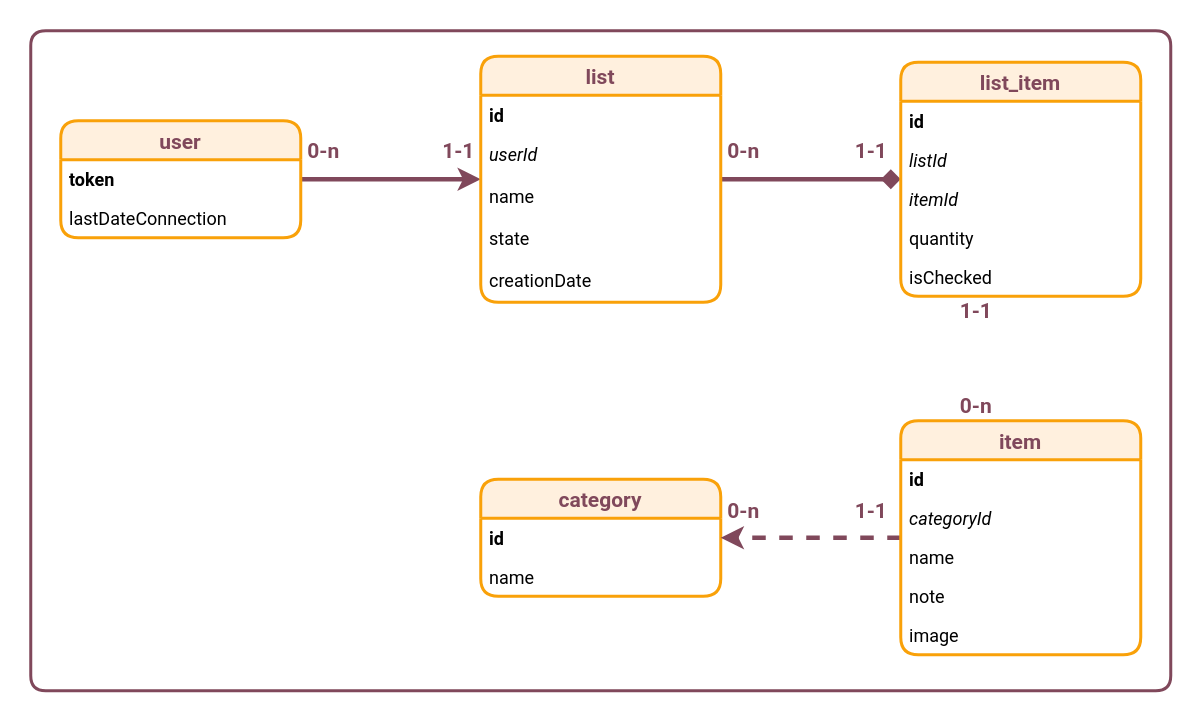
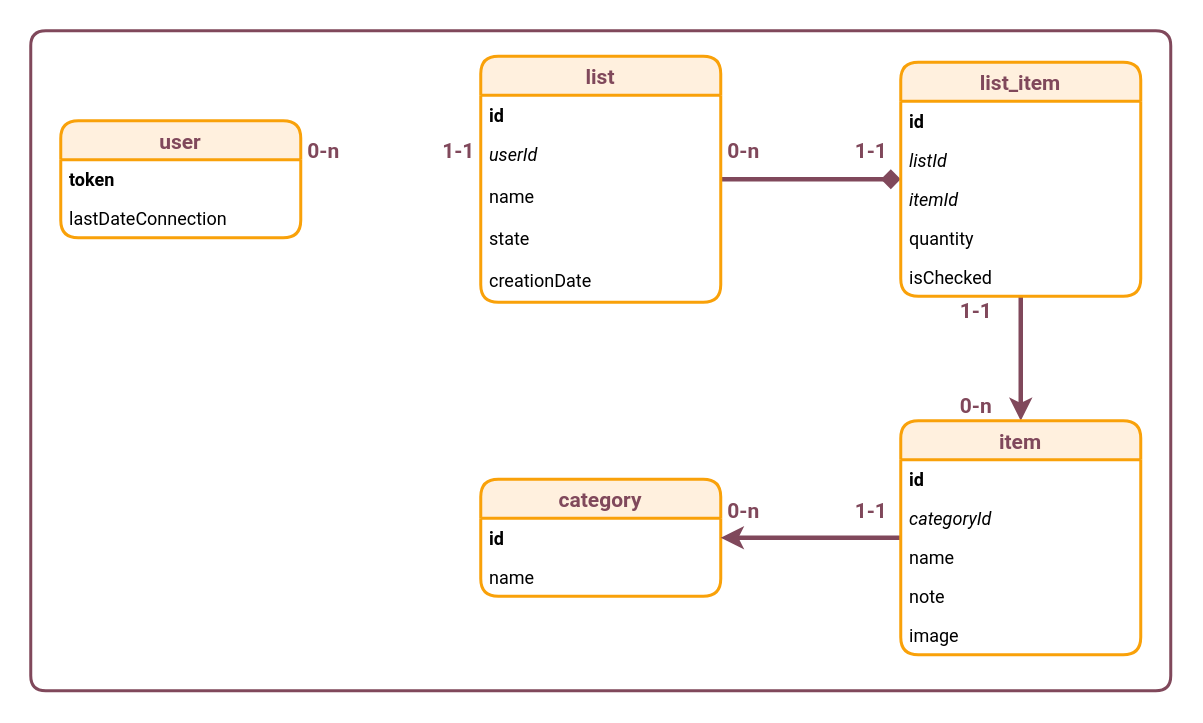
edge "user" -> "list": removed
edge "list_item" -> "item": added
edge "item" -> "category": style dashed -> solid
